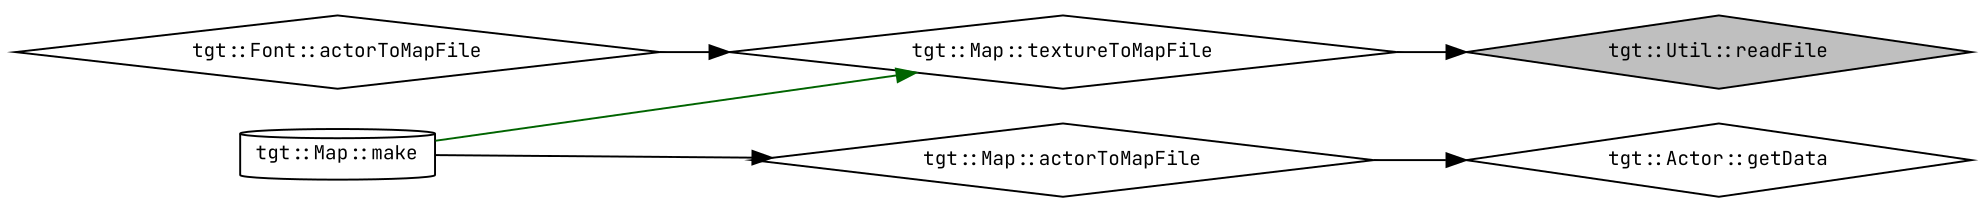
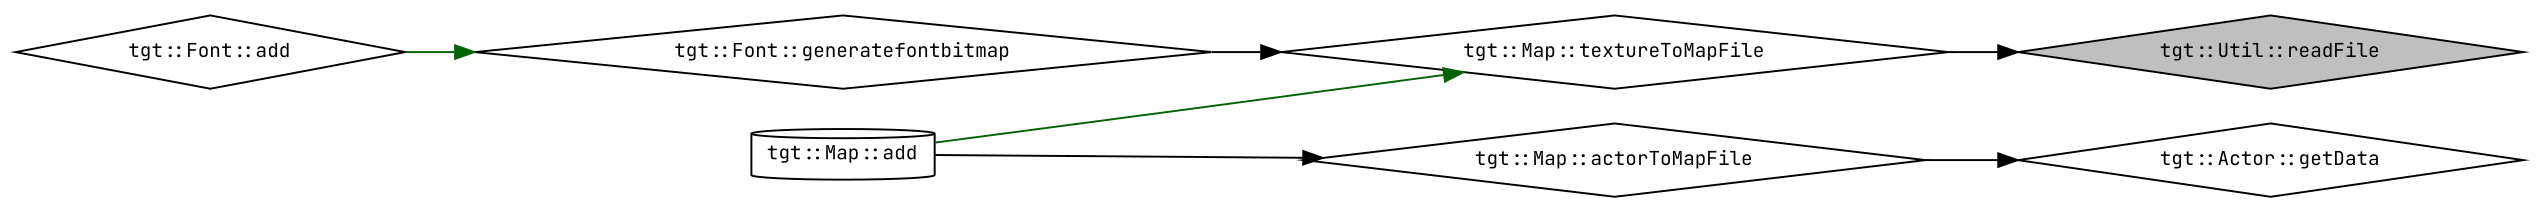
node "tgt::Font::add": added
node "tgt::Font::actorToMapFile": label "tgt::Font::actorToMapFile" -> "tgt::Font::generatefontbitmap"
node "tgt::Map::make": label "tgt::Map::make" -> "tgt::Map::add"
